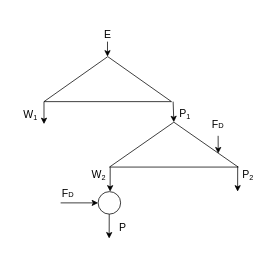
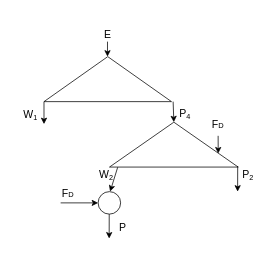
node "P1": label "P1" -> "P4"
node "W2": moved (99, 175) -> (106, 175)
